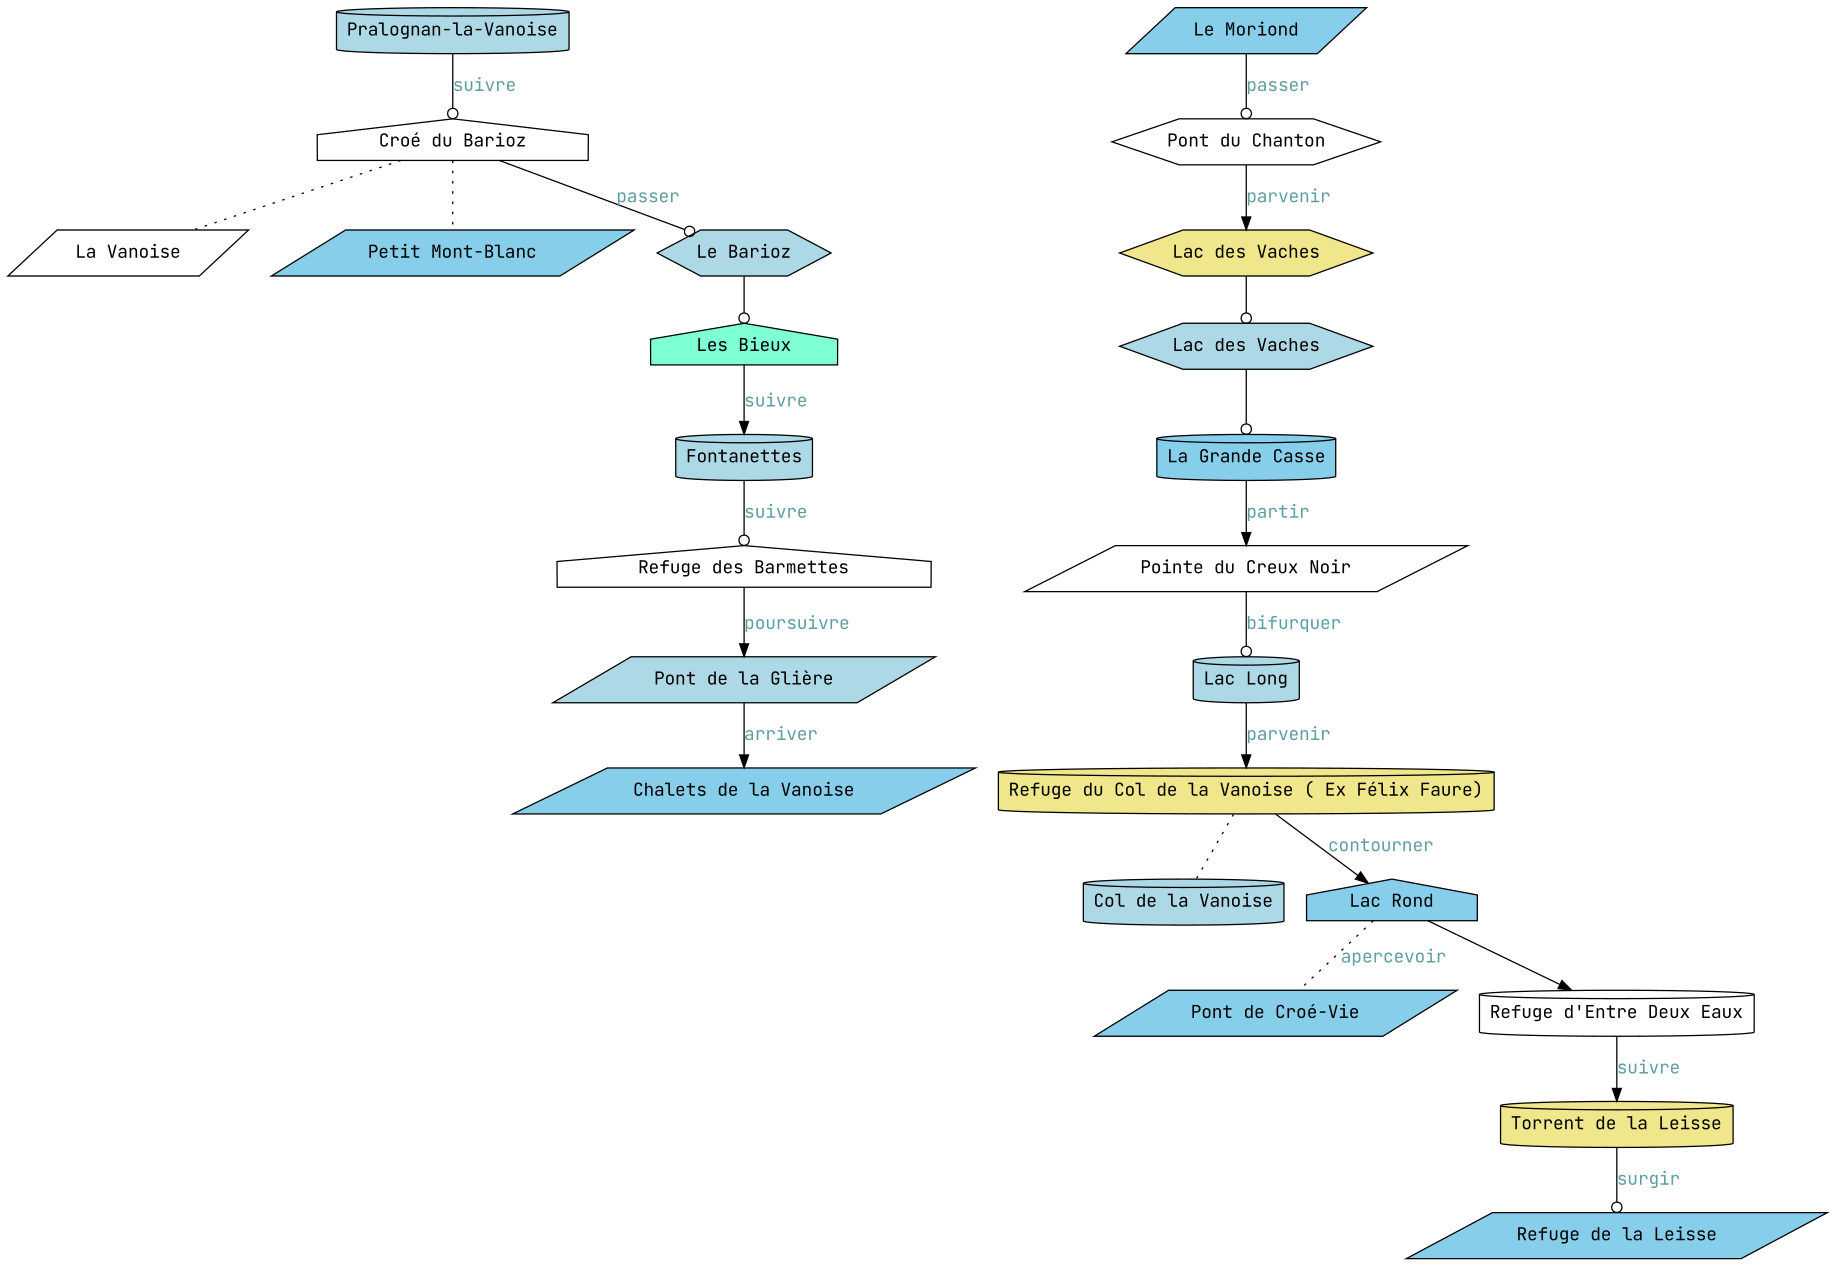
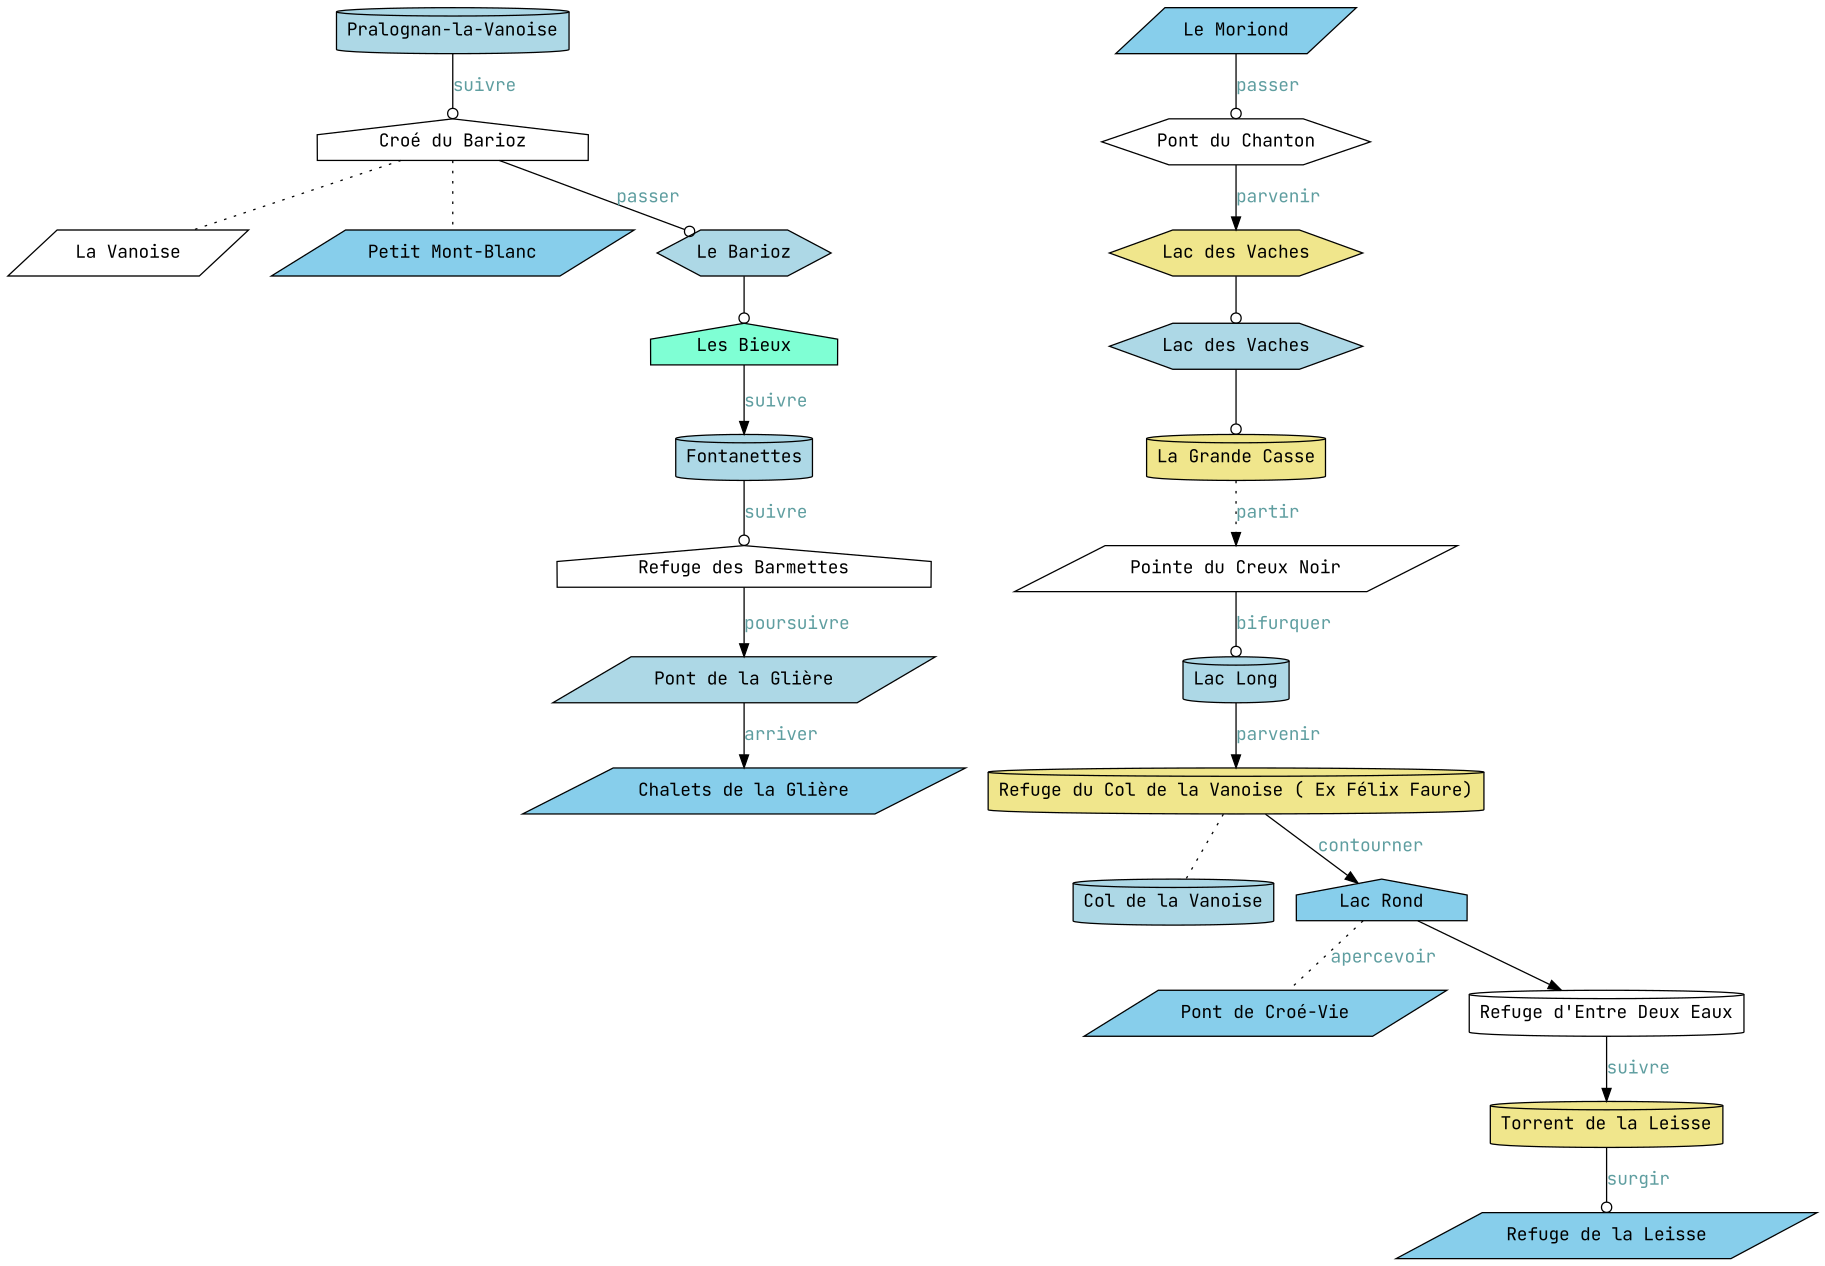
node "La Grande Casse": fillcolor skyblue -> khaki
edge "La Grande Casse" -> "Pointe du Creux Noir": style solid -> dotted
node "Chalets de la Vanoise": label "Chalets de la Vanoise" -> "Chalets de la Glière"
